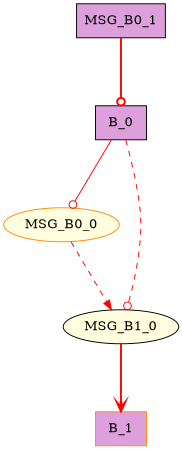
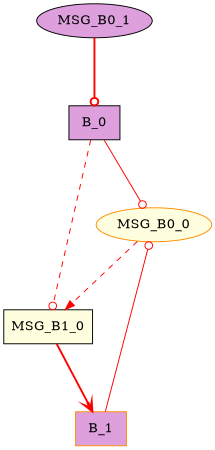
node "MSG_B0_1": shape box -> ellipse
node "MSG_B1_0": shape ellipse -> box
edge "B_1" -> "MSG_B0_0": added
